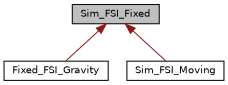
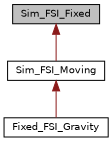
edge "Fixed_FSI_Gravity" -> "Sim_FSI_Fixed": now "Fixed_FSI_Gravity" -> "Sim_FSI_Moving"
